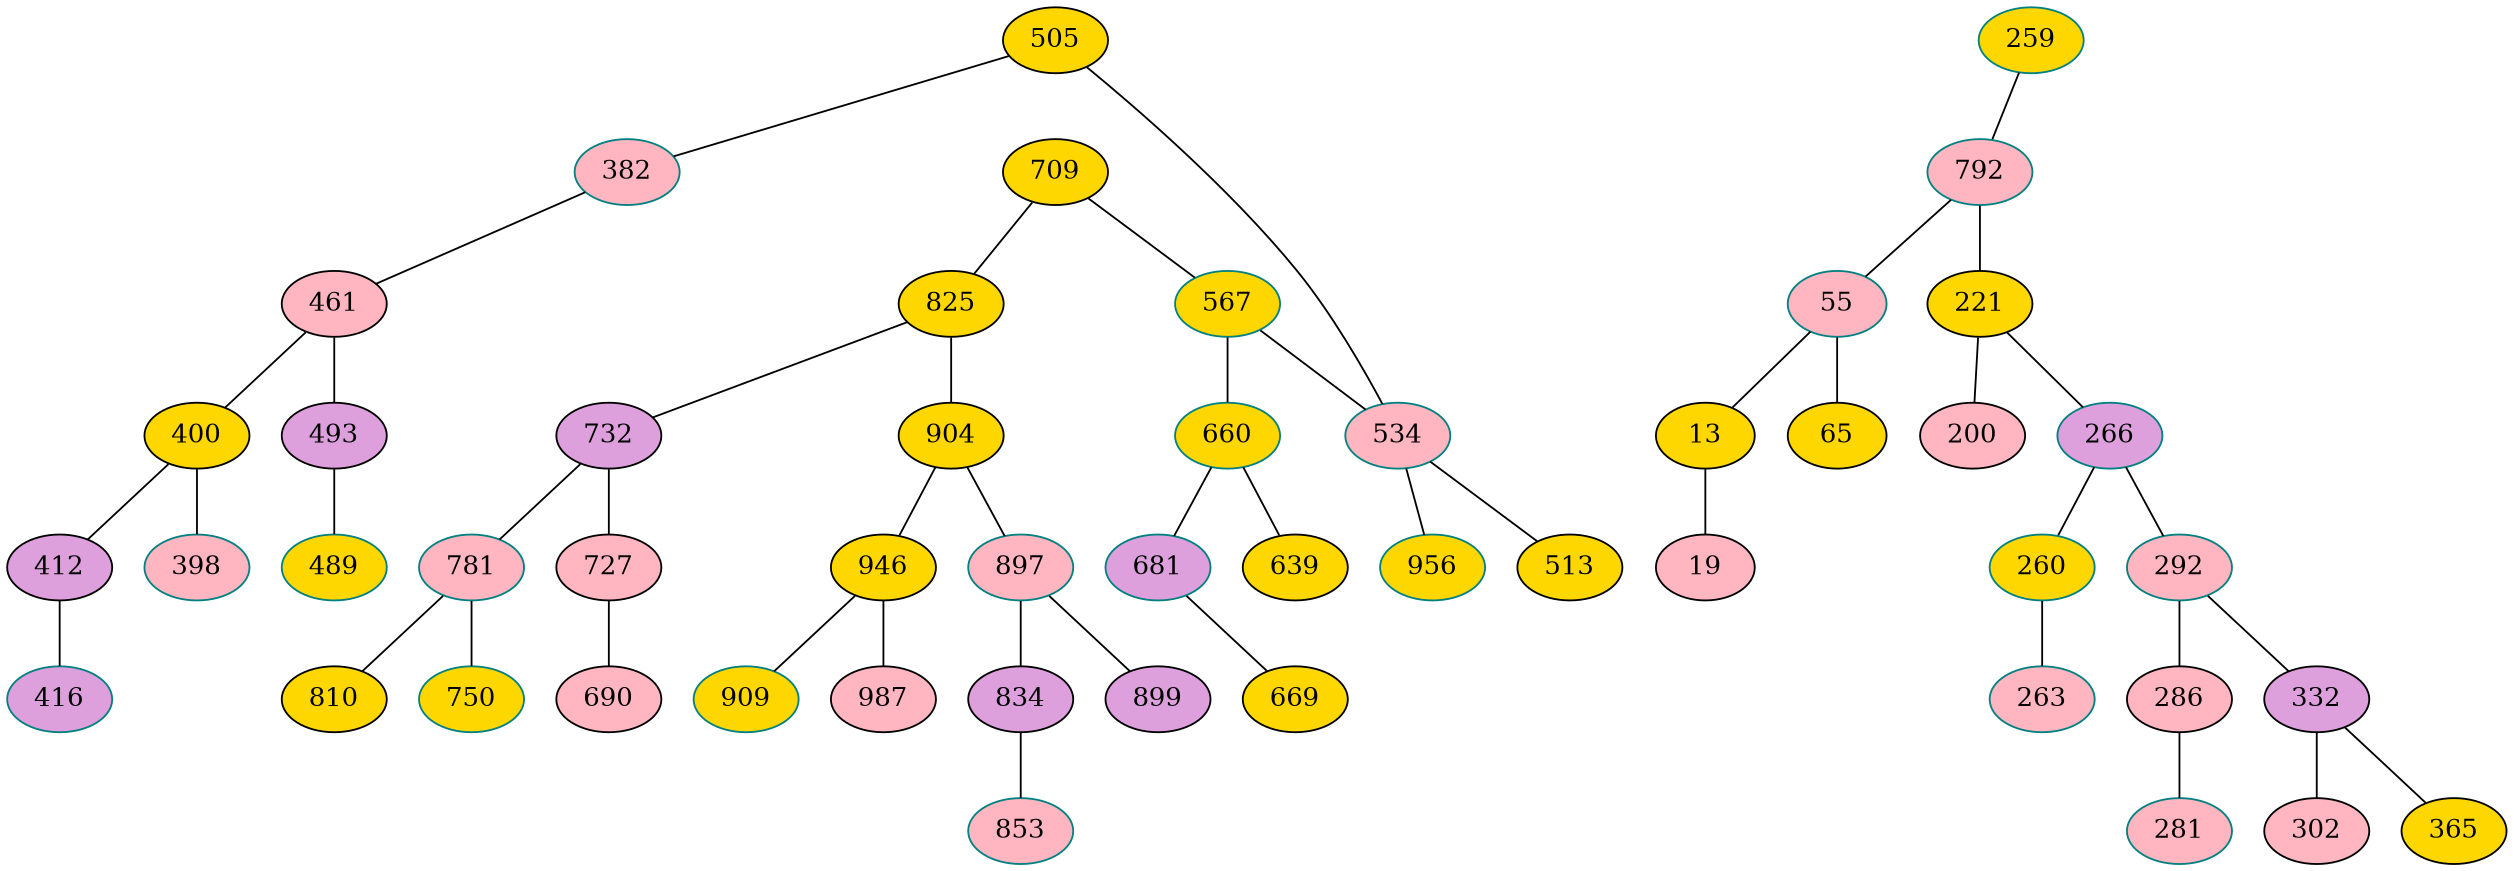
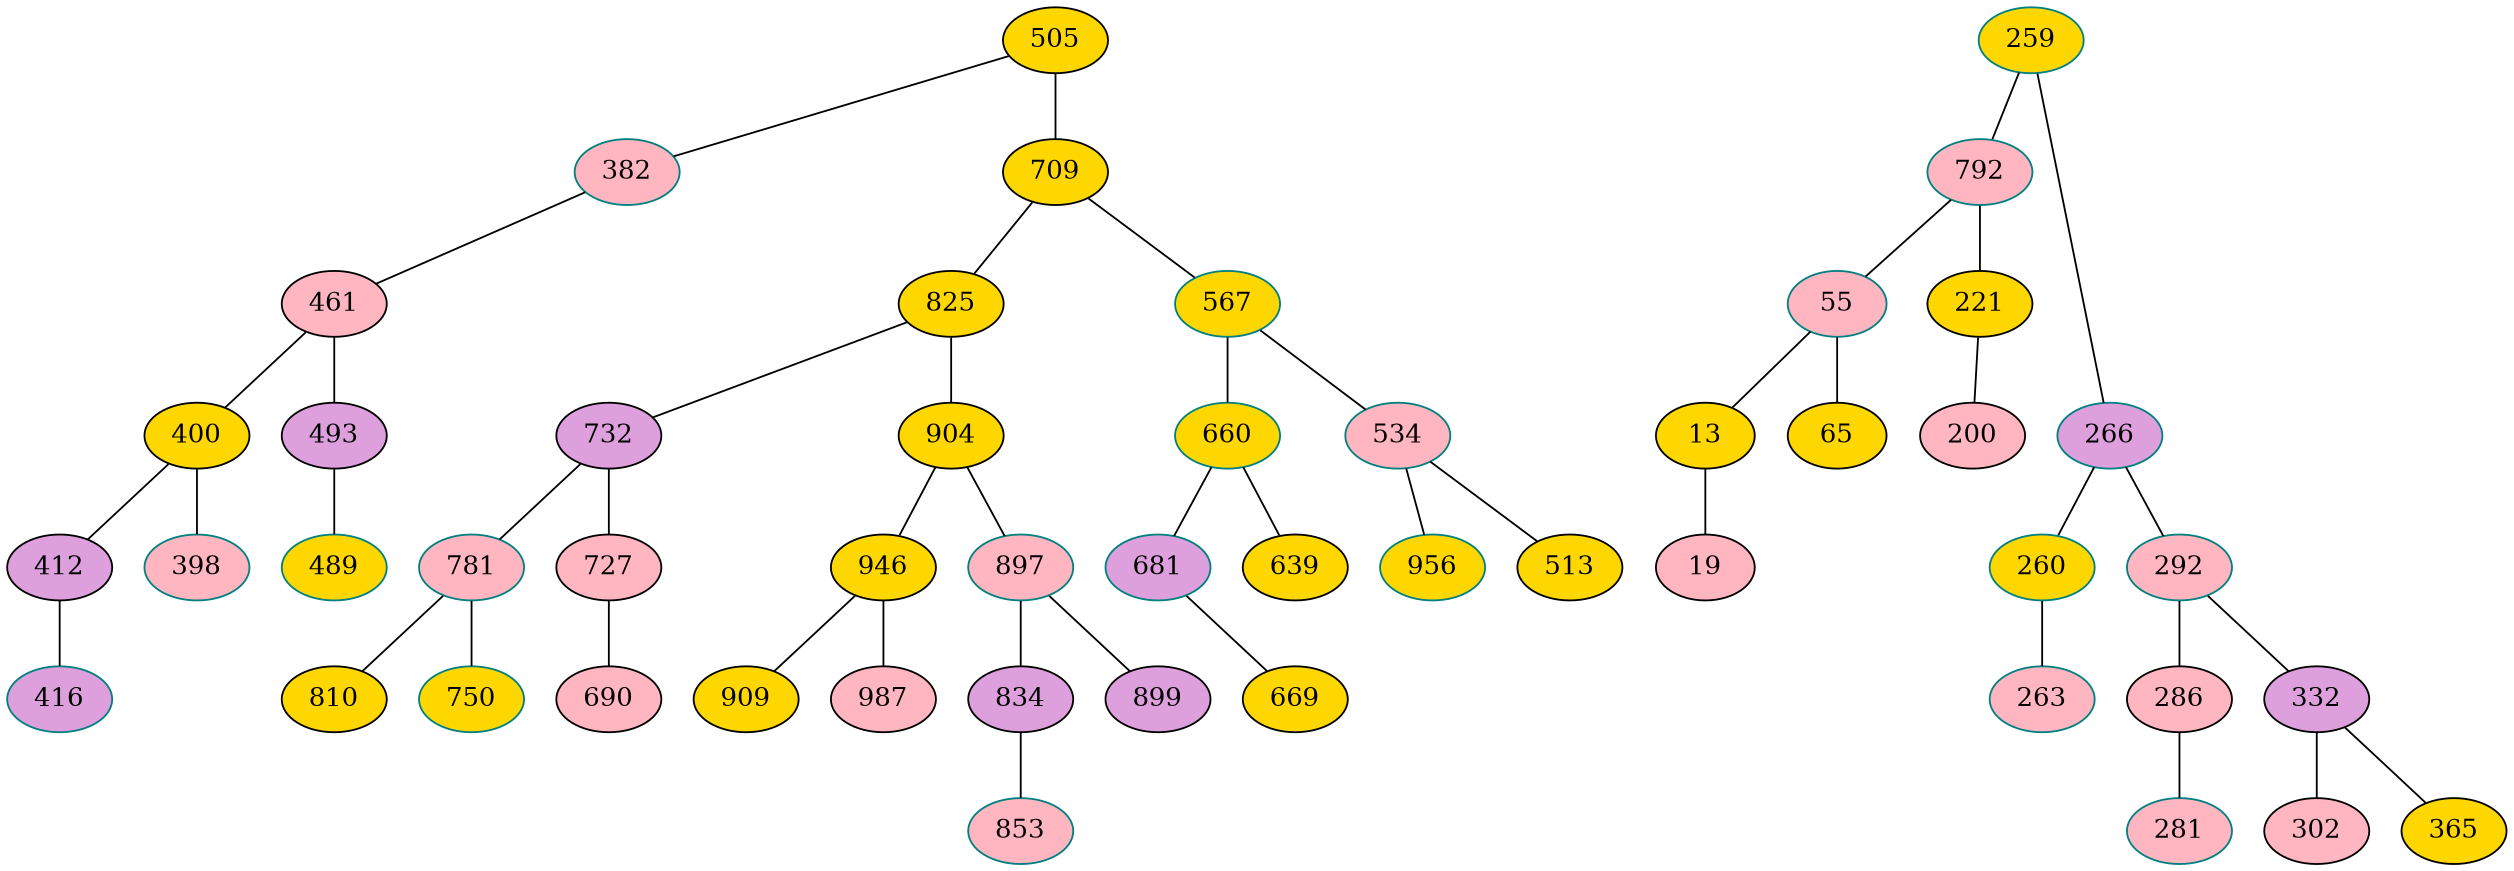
edge "505" -- "534": now "505" -- "709"
edge "221" -- "266": now "259" -- "266"
node "909": color teal -> black
